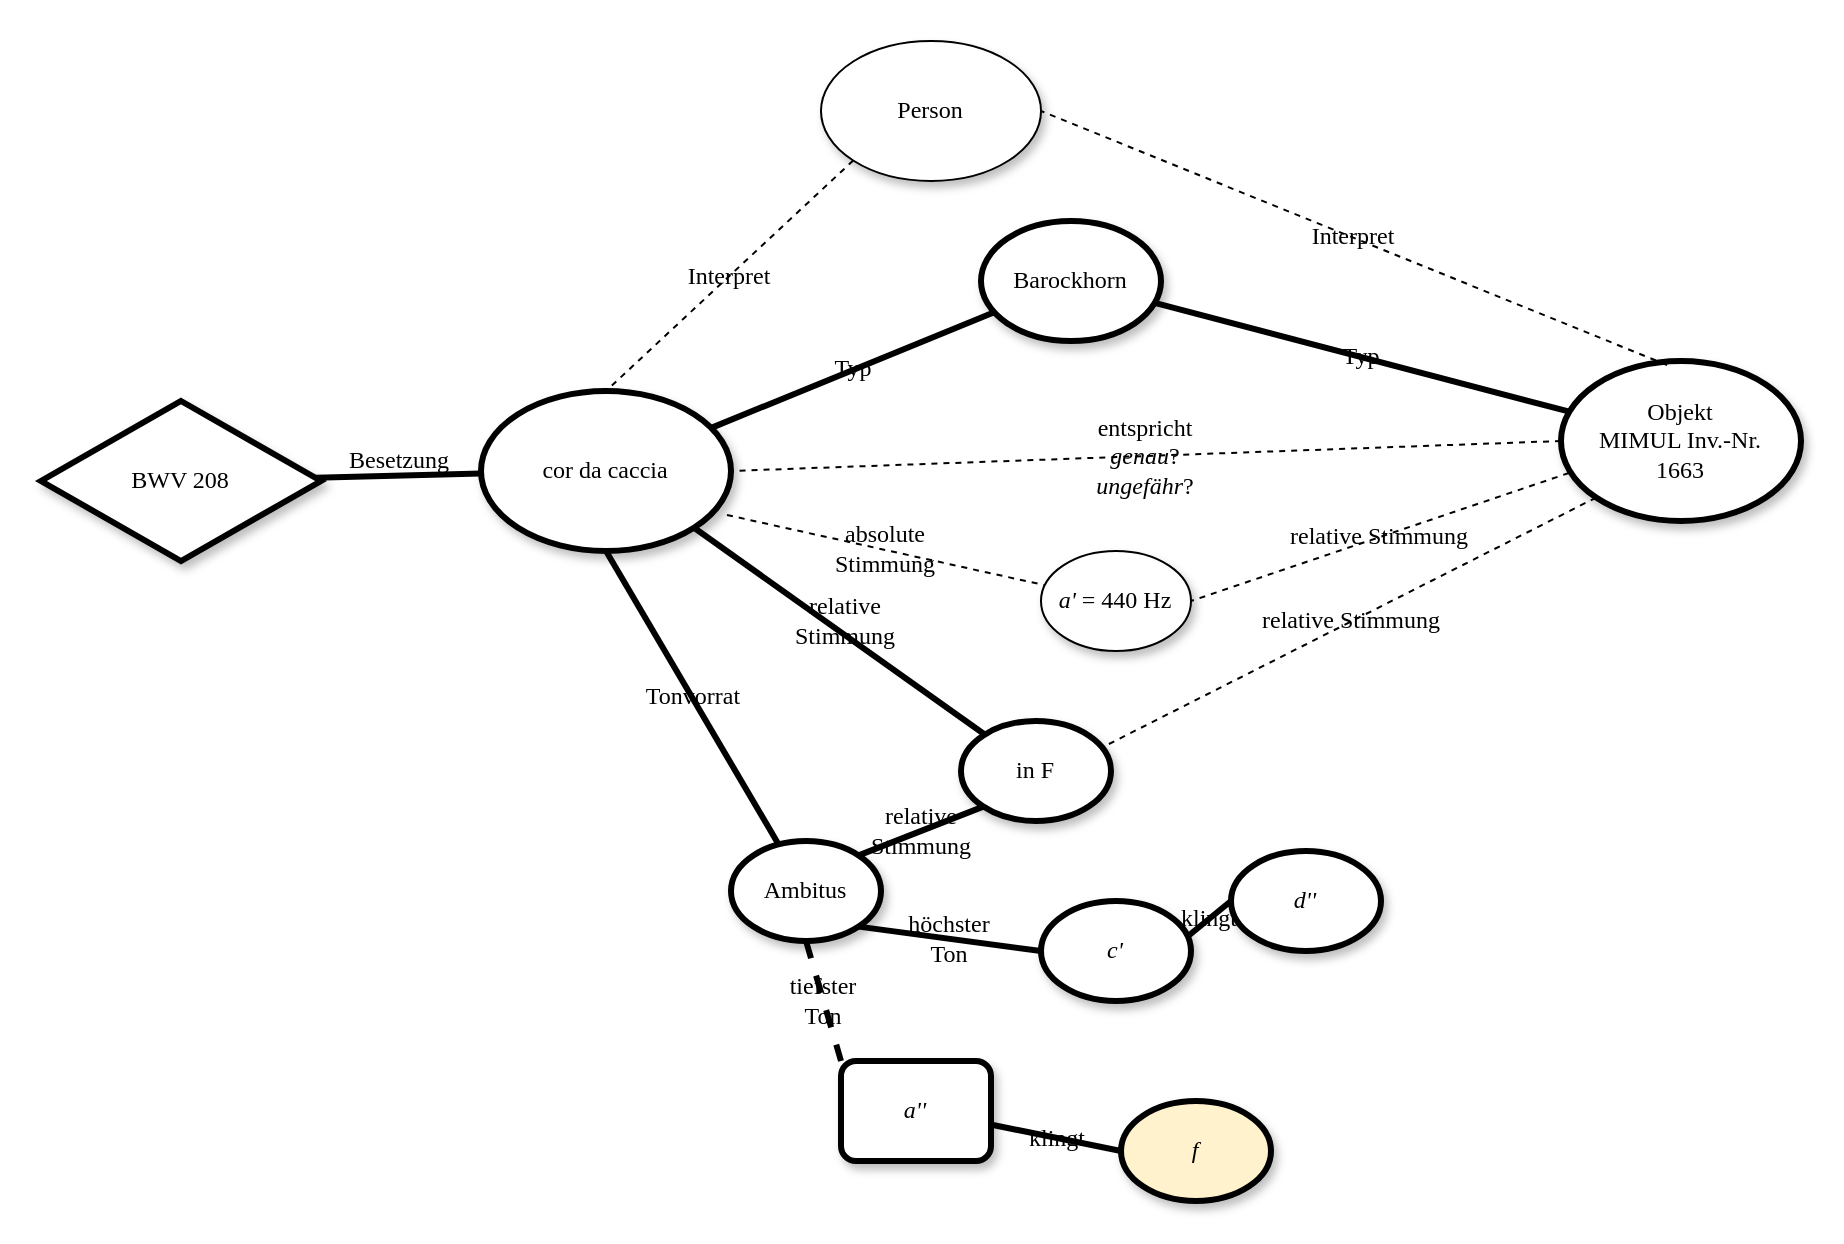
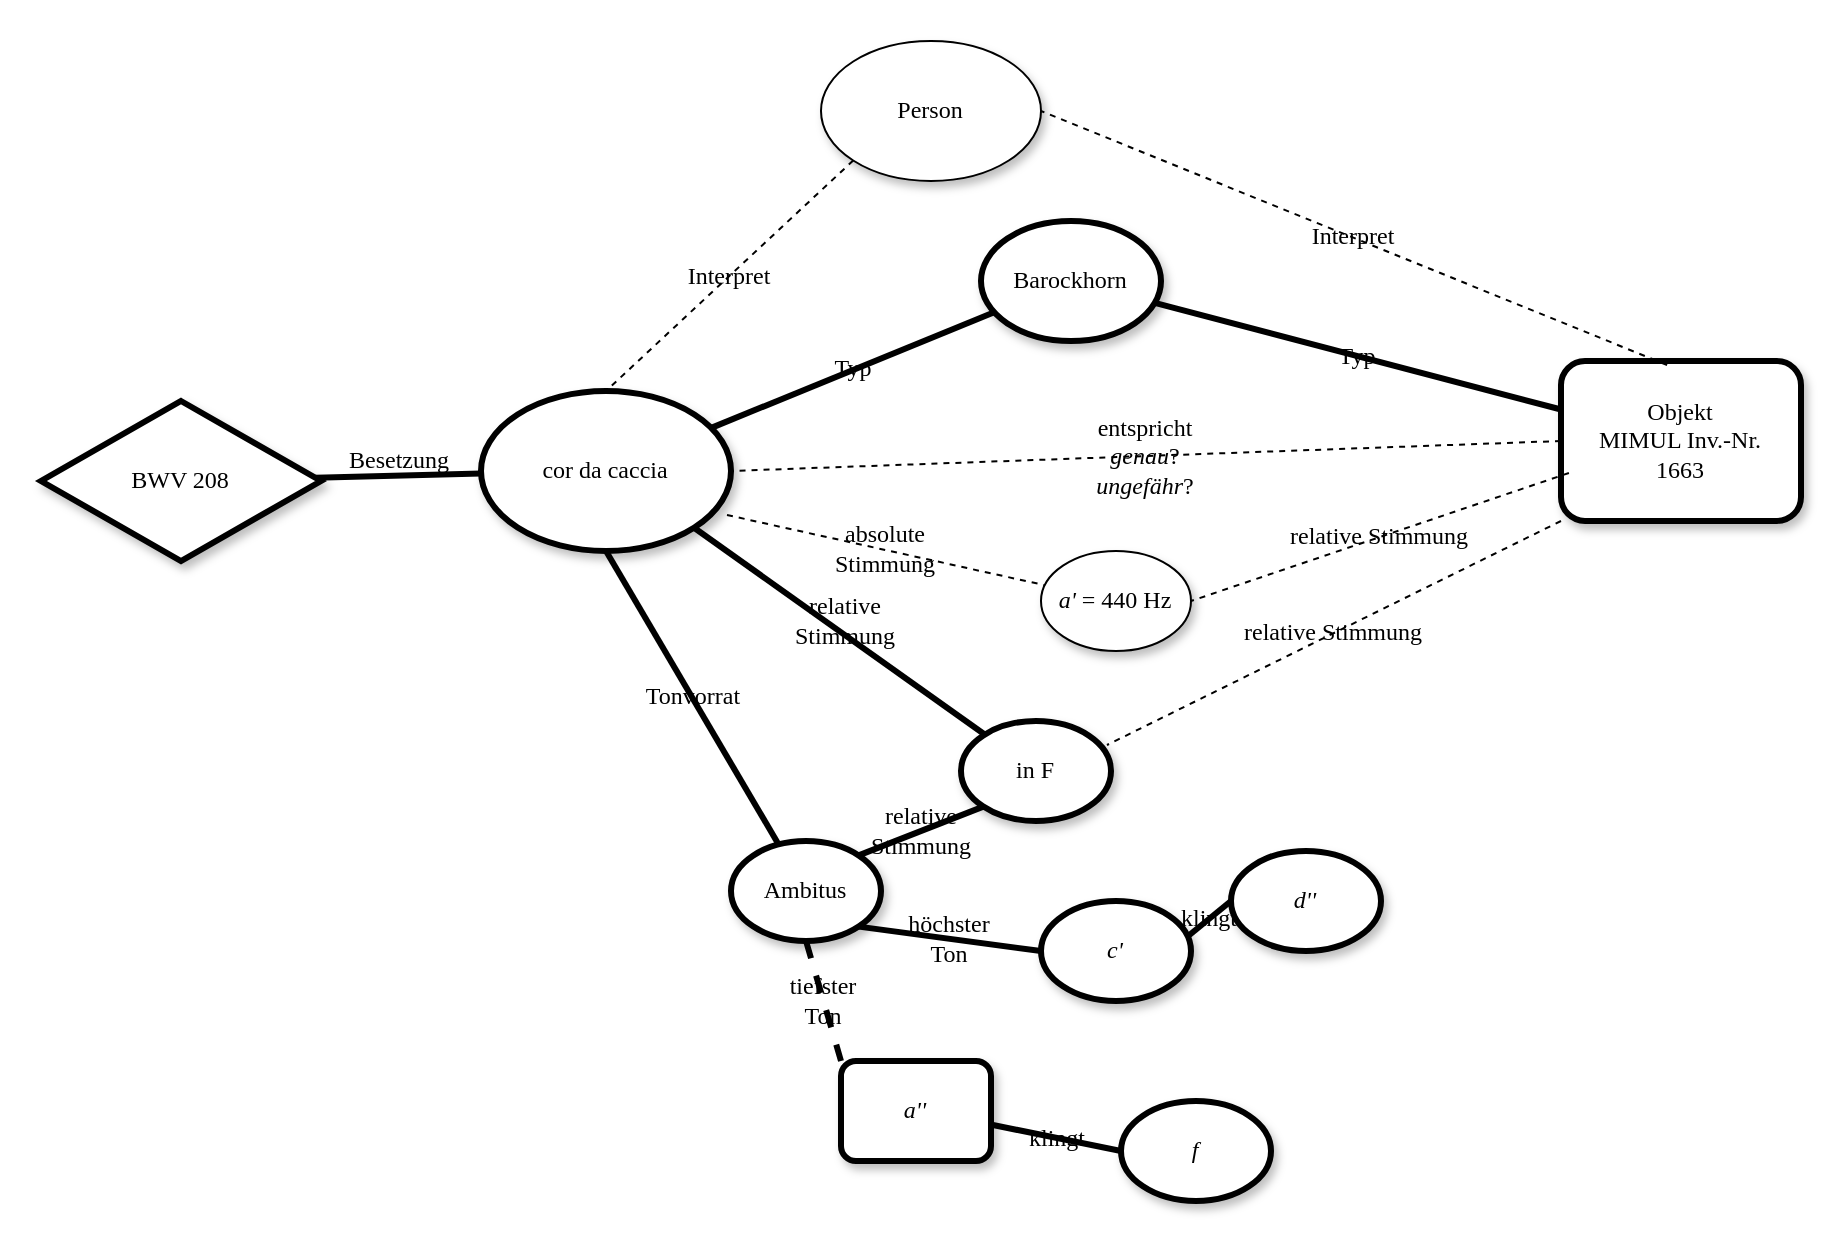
node "Objekt MIMUL Inv.-Nr. 1663": shape ellipse -> rounded rectangle
node "f": fillcolor #fff2cc -> #ffffff
